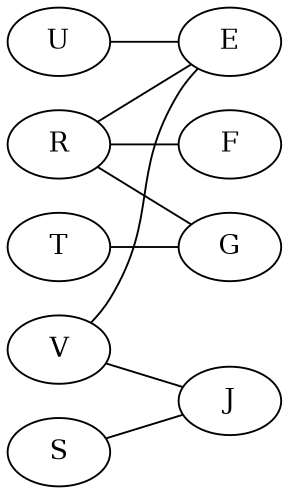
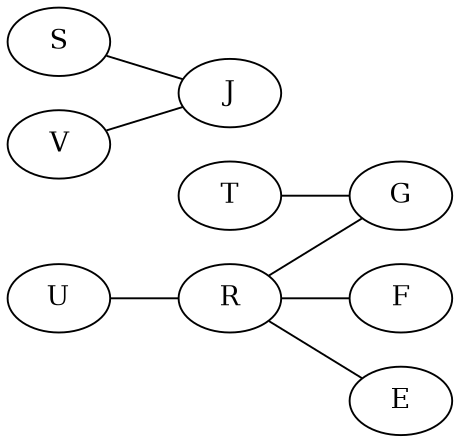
edge "U" -- "E": now "U" -- "R"
edge "E" -- "V": removed
